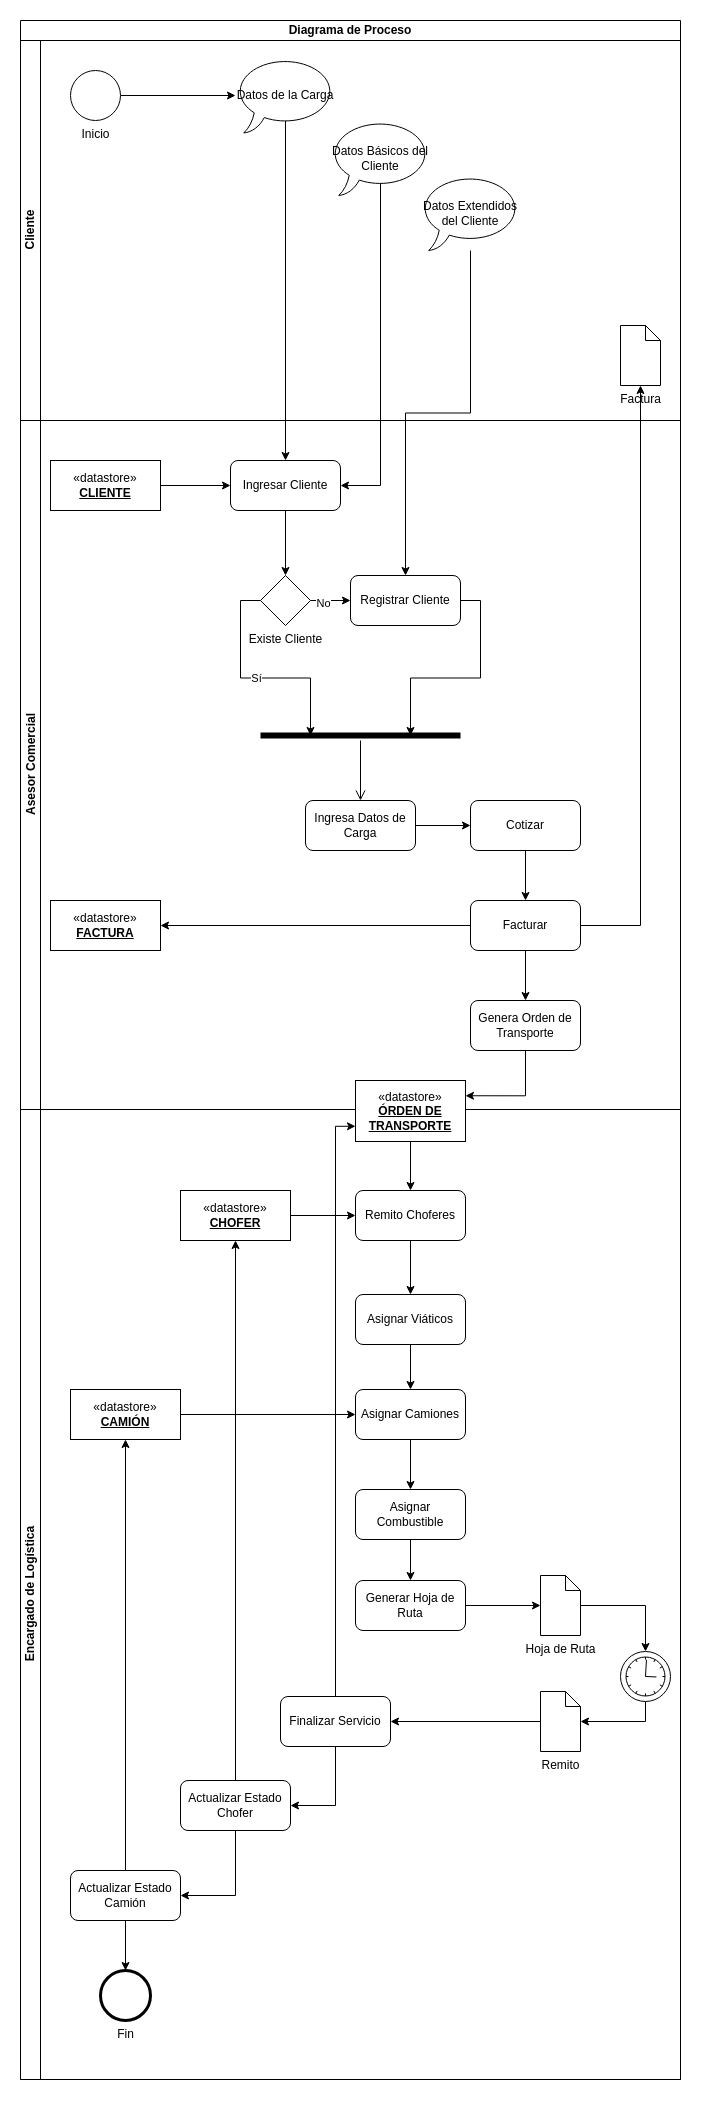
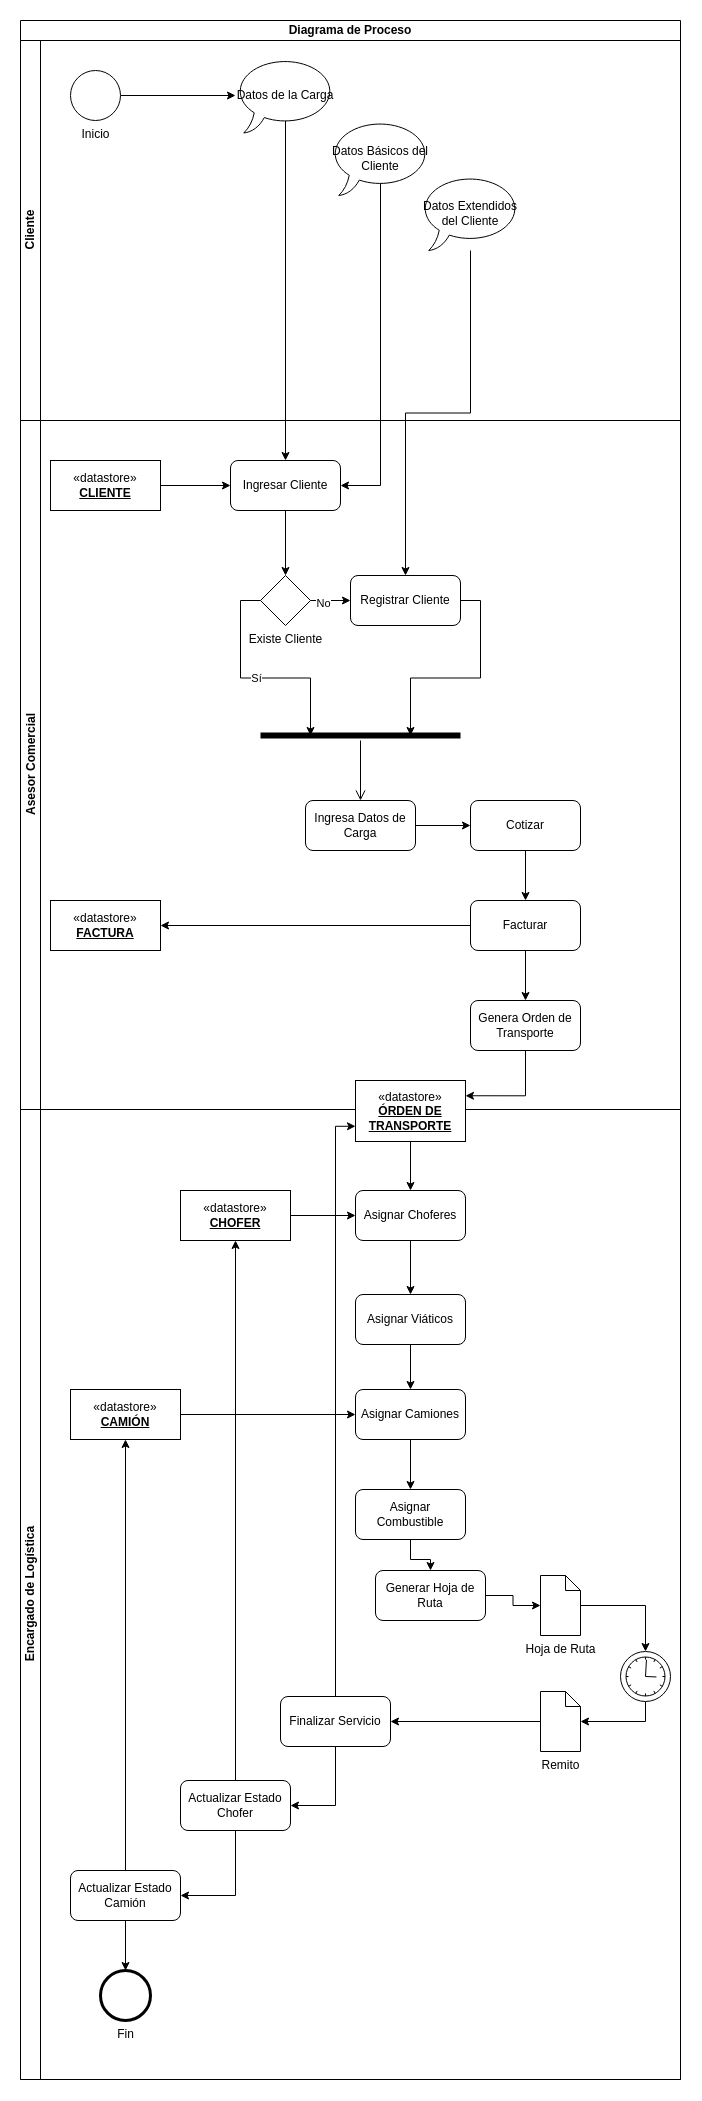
node "Factura": removed
edge "Facturar" -> "Factura": removed
node "Remito Choferes": label "Remito Choferes" -> "Asignar Choferes"
node "Generar Hoja de Ruta": moved (411, 1606) -> (431, 1596)
